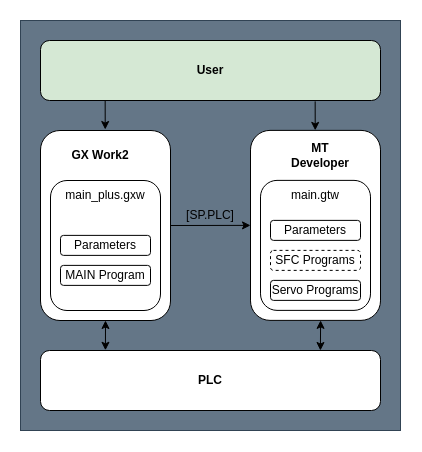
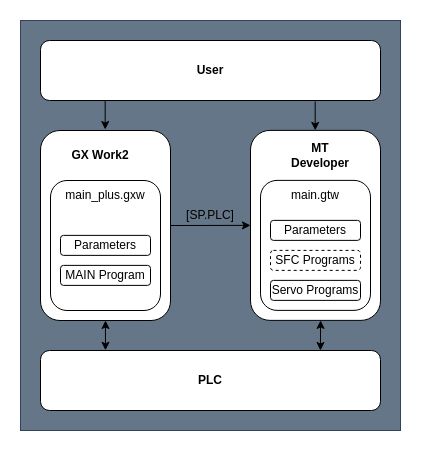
node "User": fillcolor #d5e8d4 -> #ffffff
